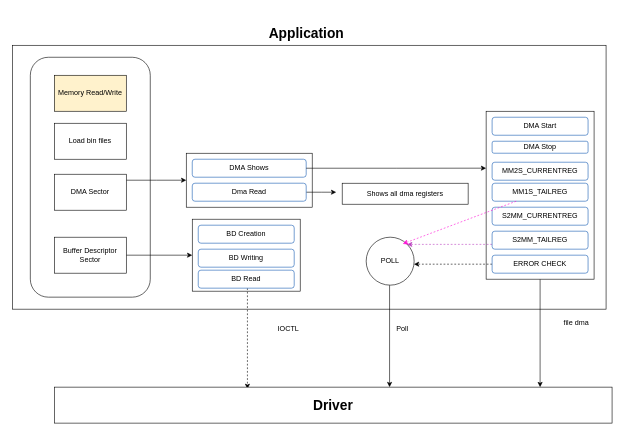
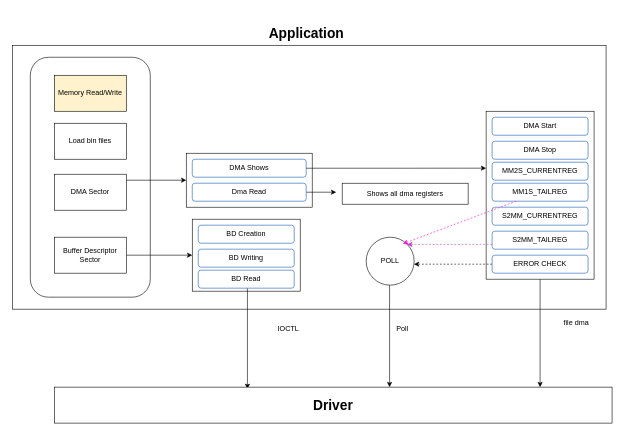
node "DMA Stop": size 96x12 -> 96x18
edge "BD Read" -> "Driver": style dashed -> solid
